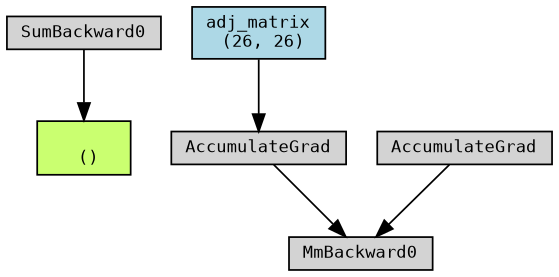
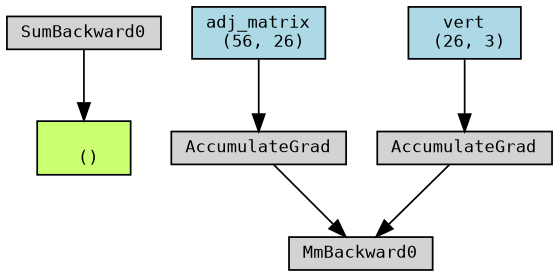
node "adj_matrix (26, 26)": label "adj_matrix (26, 26)" -> "adj_matrix (56, 26)"
node "vert (26, 3)": added
